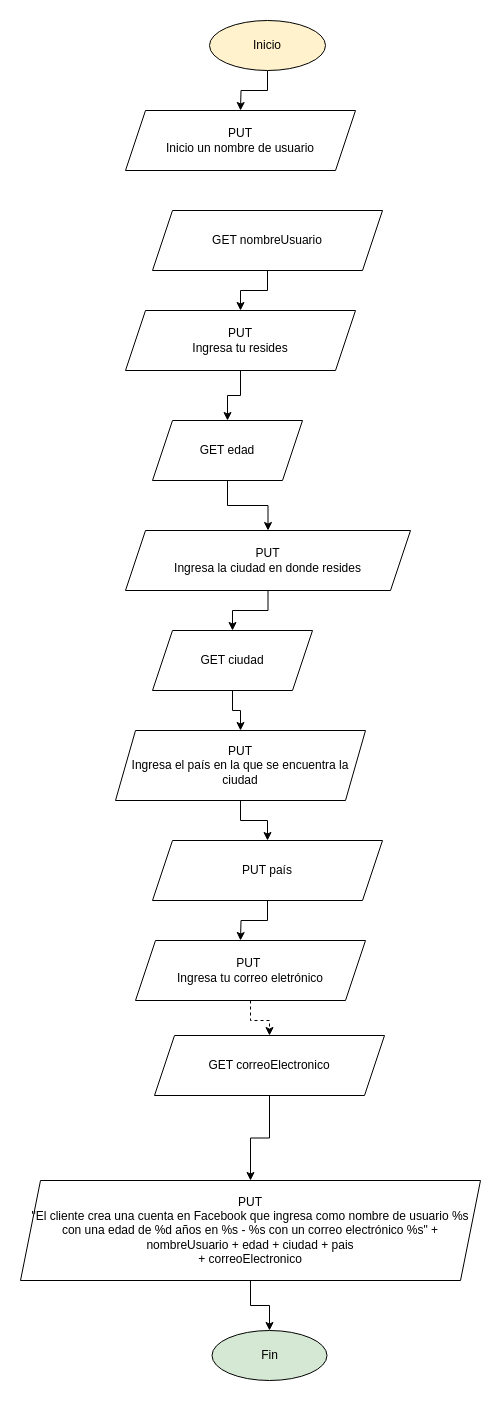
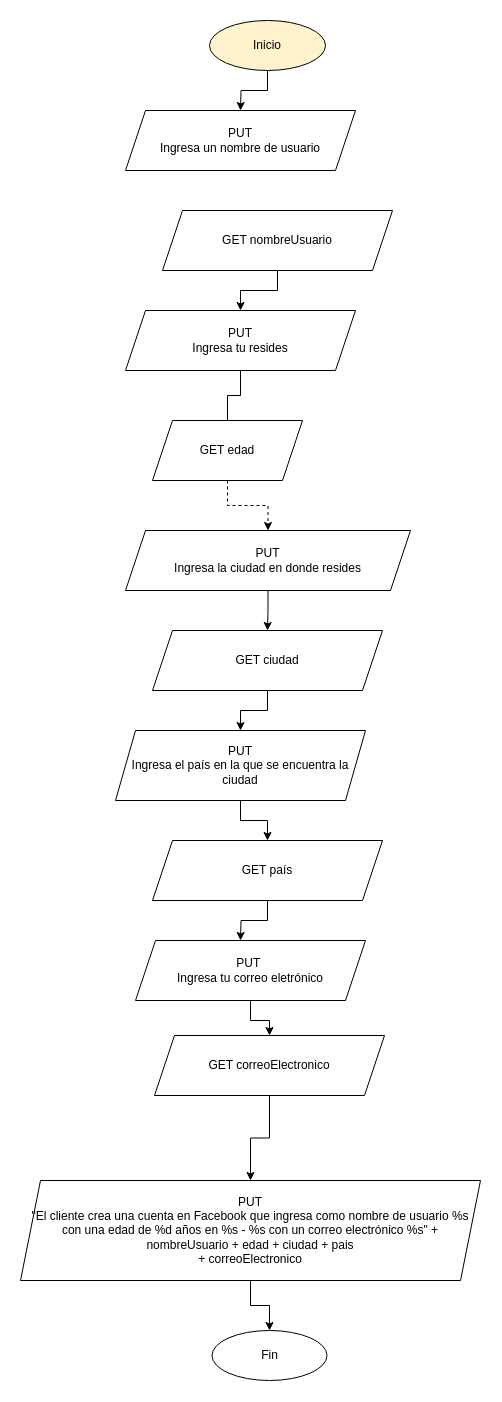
node "PUT Inicio un nombre de usuario": label "PUT Inicio un nombre de usuario" -> "PUT Ingresa un nombre de usuario"
node "GET nombreUsuario": moved (268, 241) -> (278, 241)
edge "PUT Ingresa tu resides" -> "GET edad": arrowhead classic -> none
edge "GET edad" -> "PUT Ingresa la ciudad en donde resides": style solid -> dashed
node "GET ciudad": size 160x60 -> 230x60
node "PUT país": label "PUT país" -> "GET país"
edge "PUT Ingresa tu correo eletrónico" -> "GET correoElectronico": style dashed -> solid
node "Fin": fillcolor #d5e8d4 -> #ffffff
